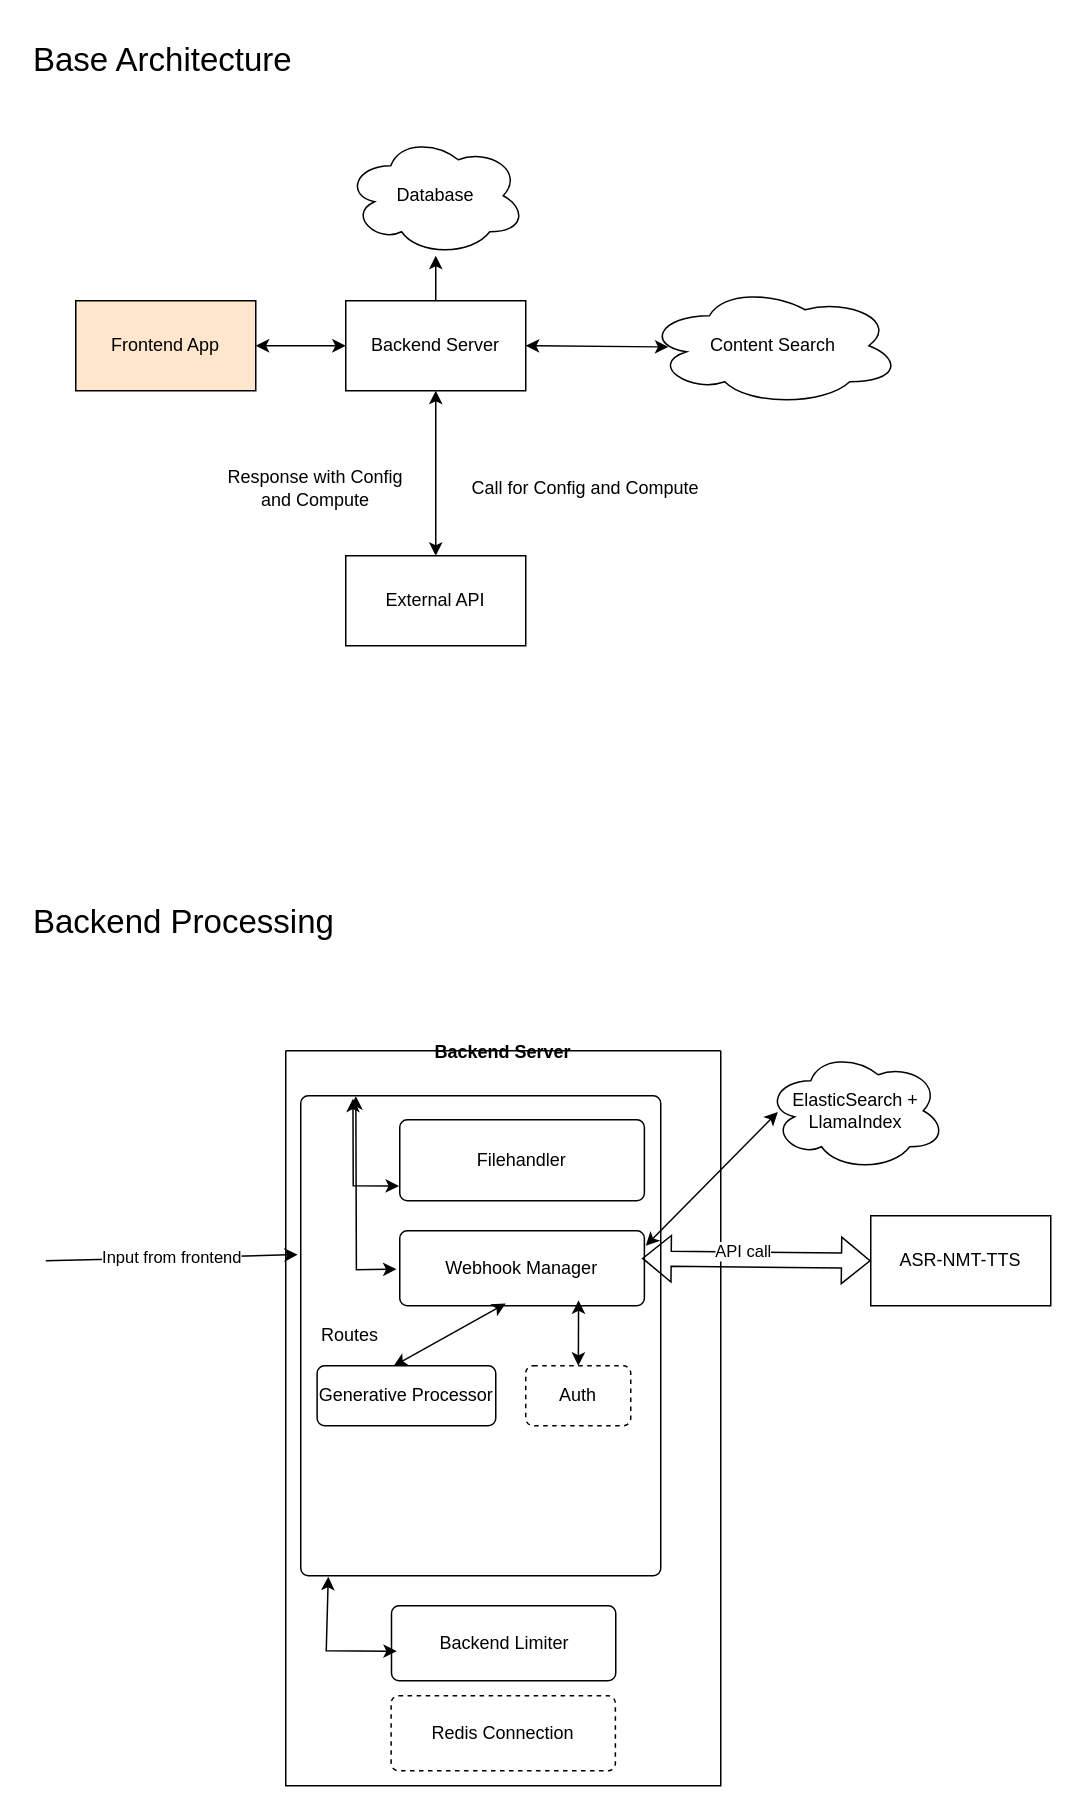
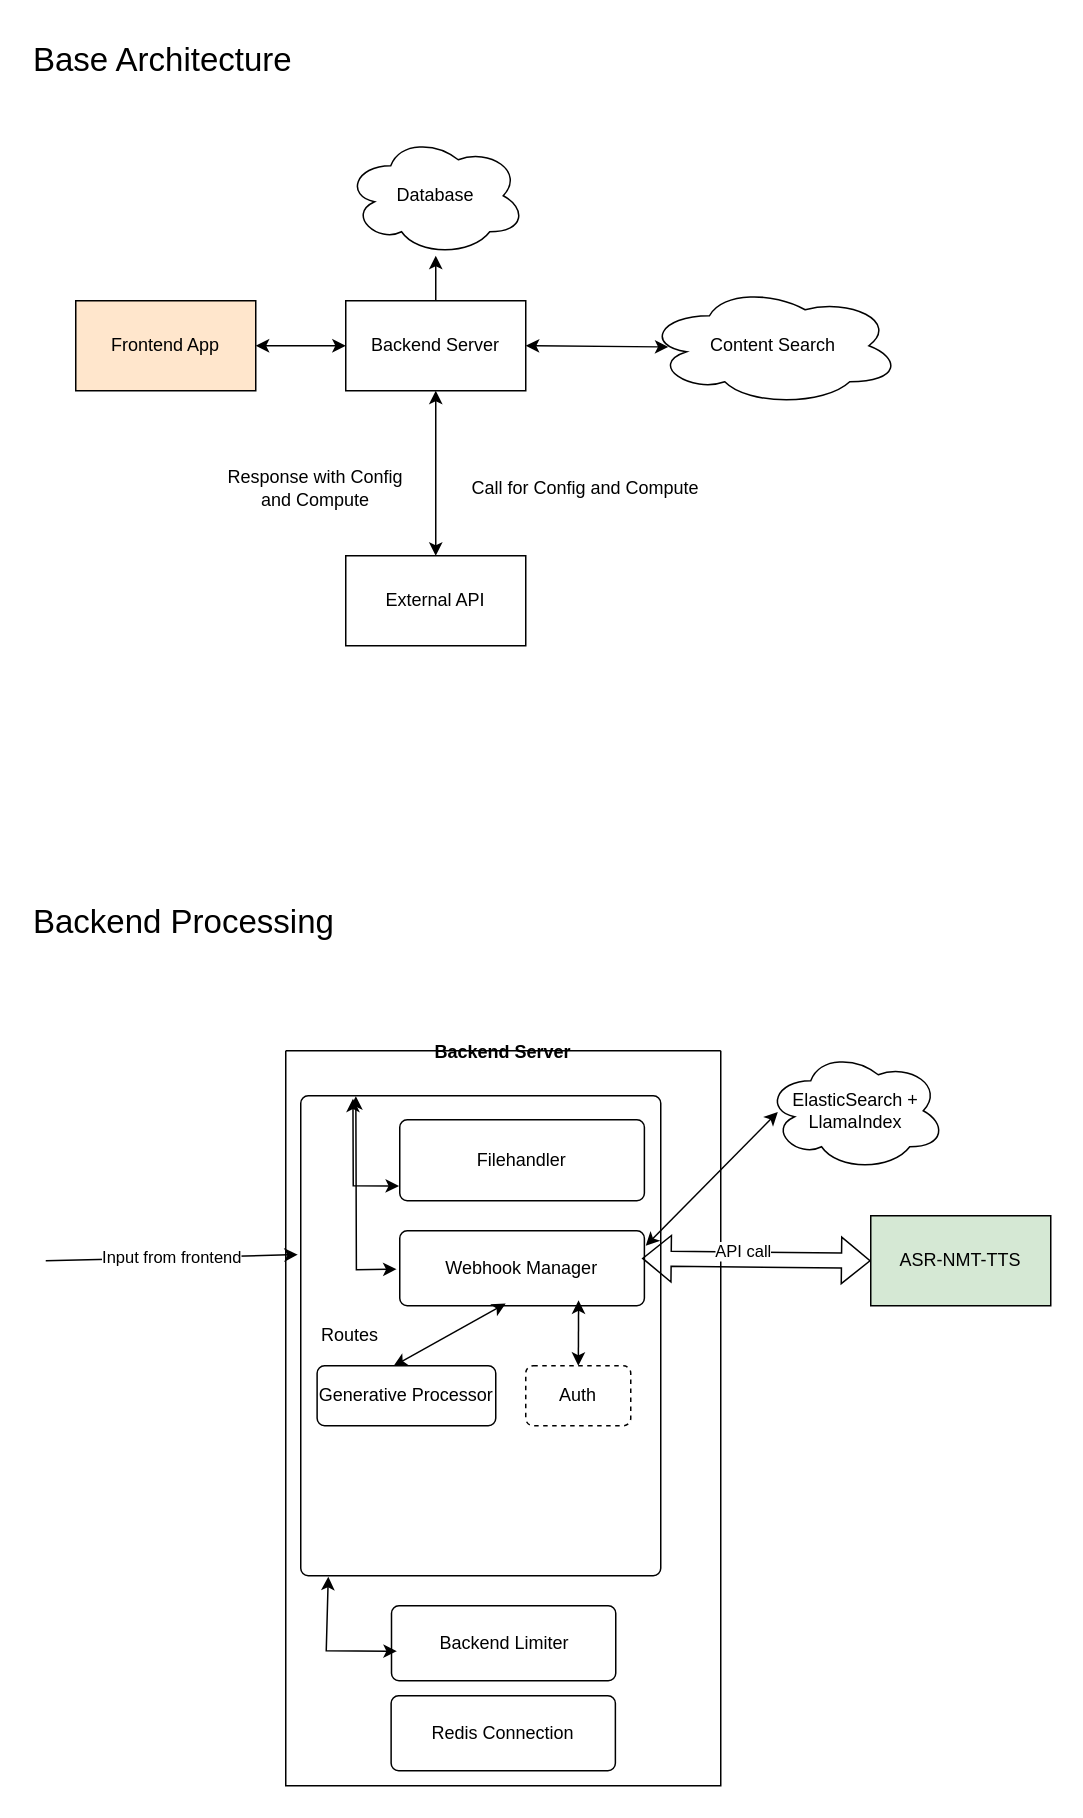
node "ASR-NMT-TTS": fillcolor #ffffff -> #d5e8d4
node "Redis Connection": style dashed -> solid
